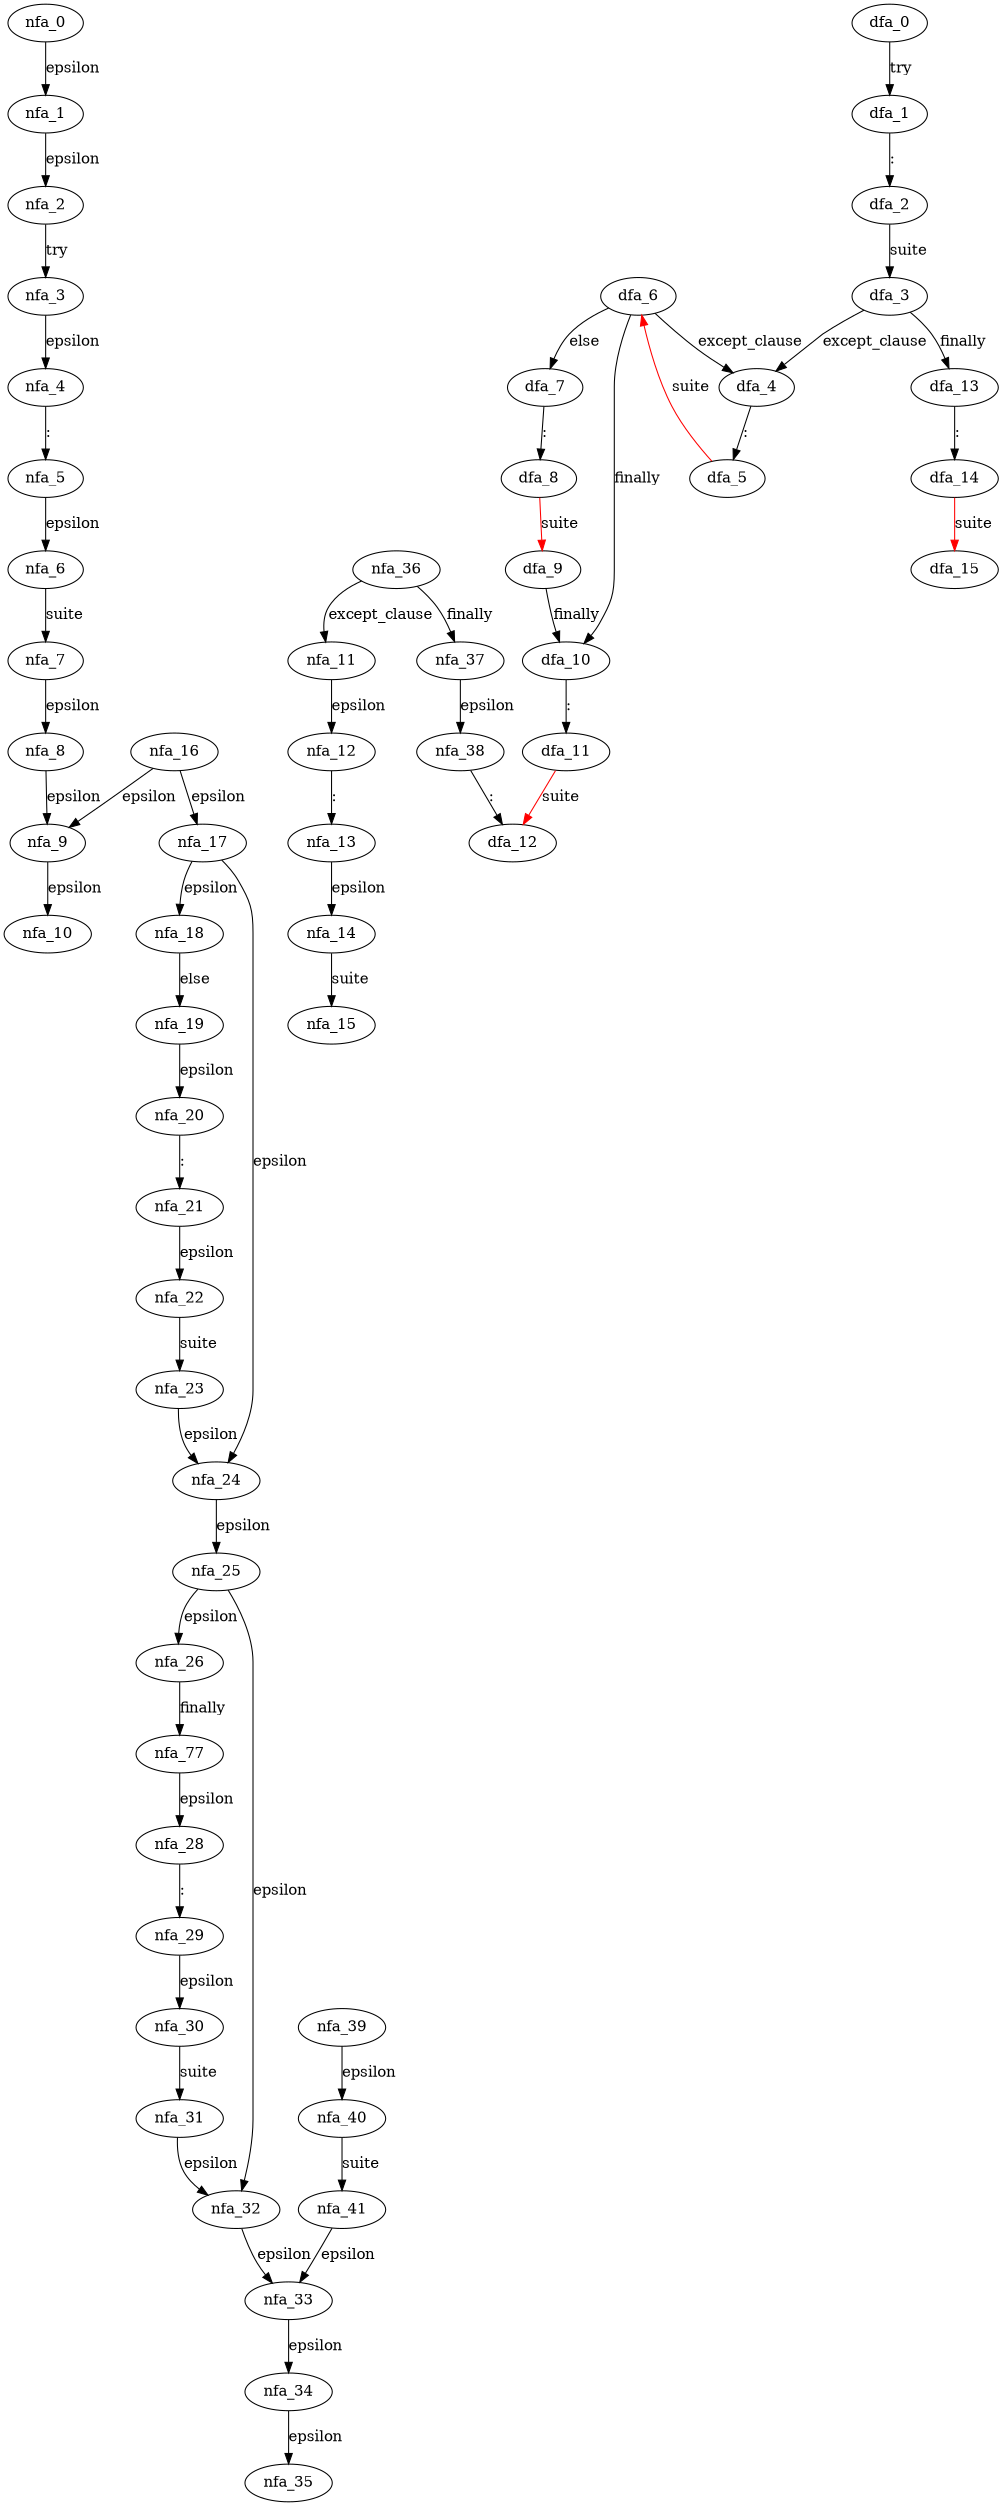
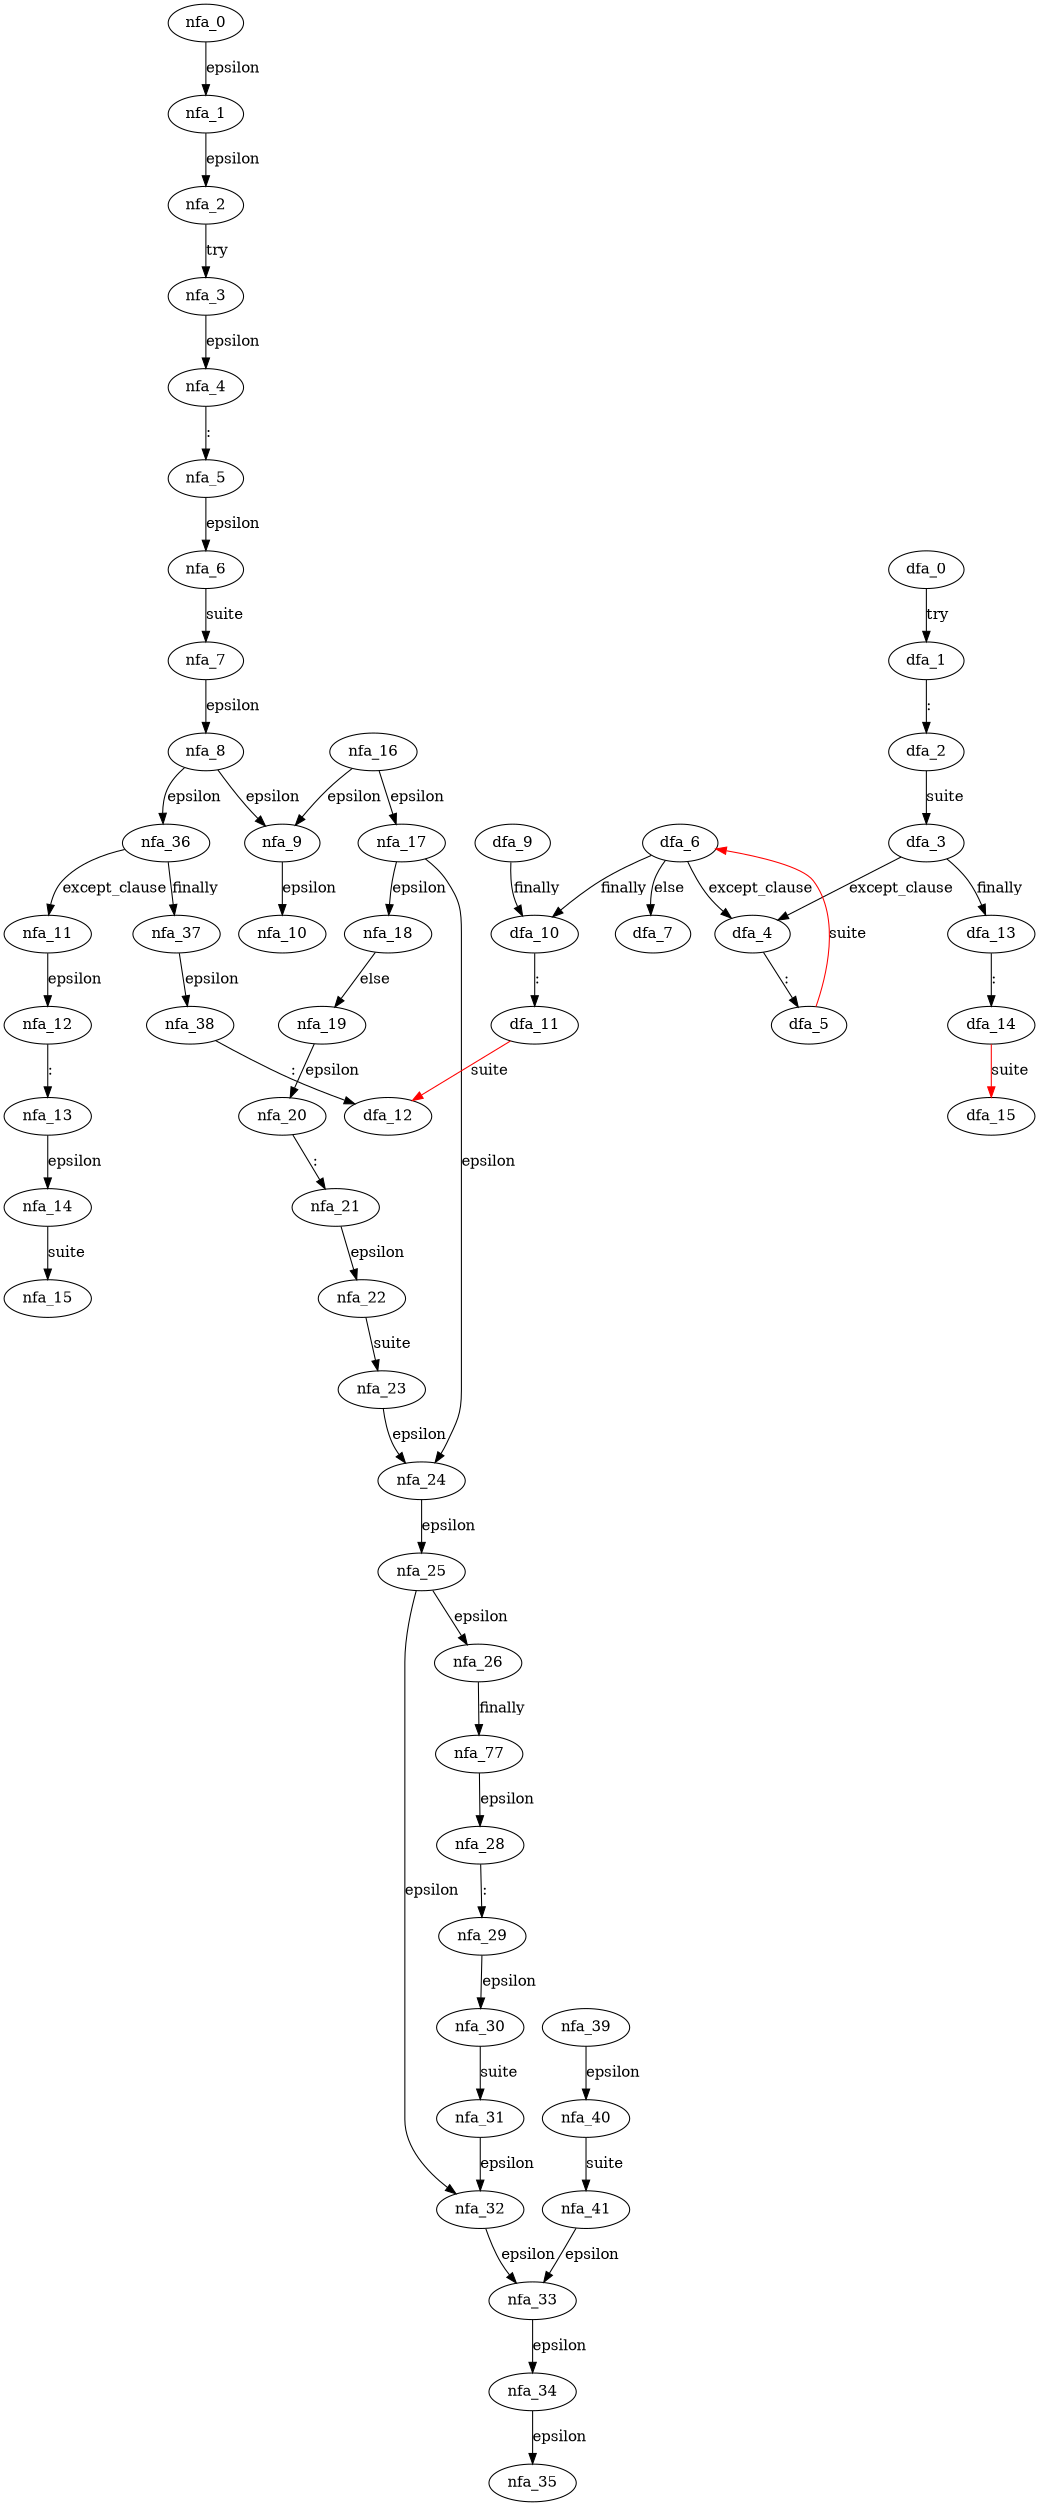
node "dfa_8": removed
edge "nfa_8" -> "nfa_36": added, label "epsilon"
